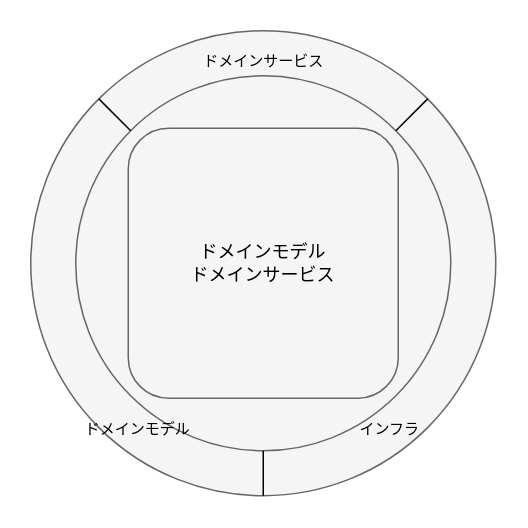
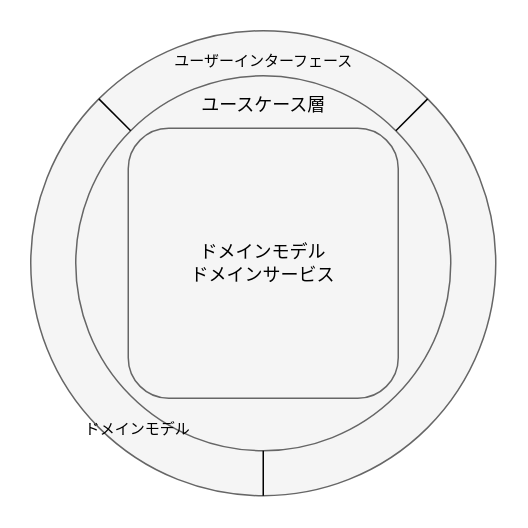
node "ドメインサービス": label "ドメインサービス" -> "ユーザーインターフェース"
node "ユースケース層": added
node "インフラ": removed
